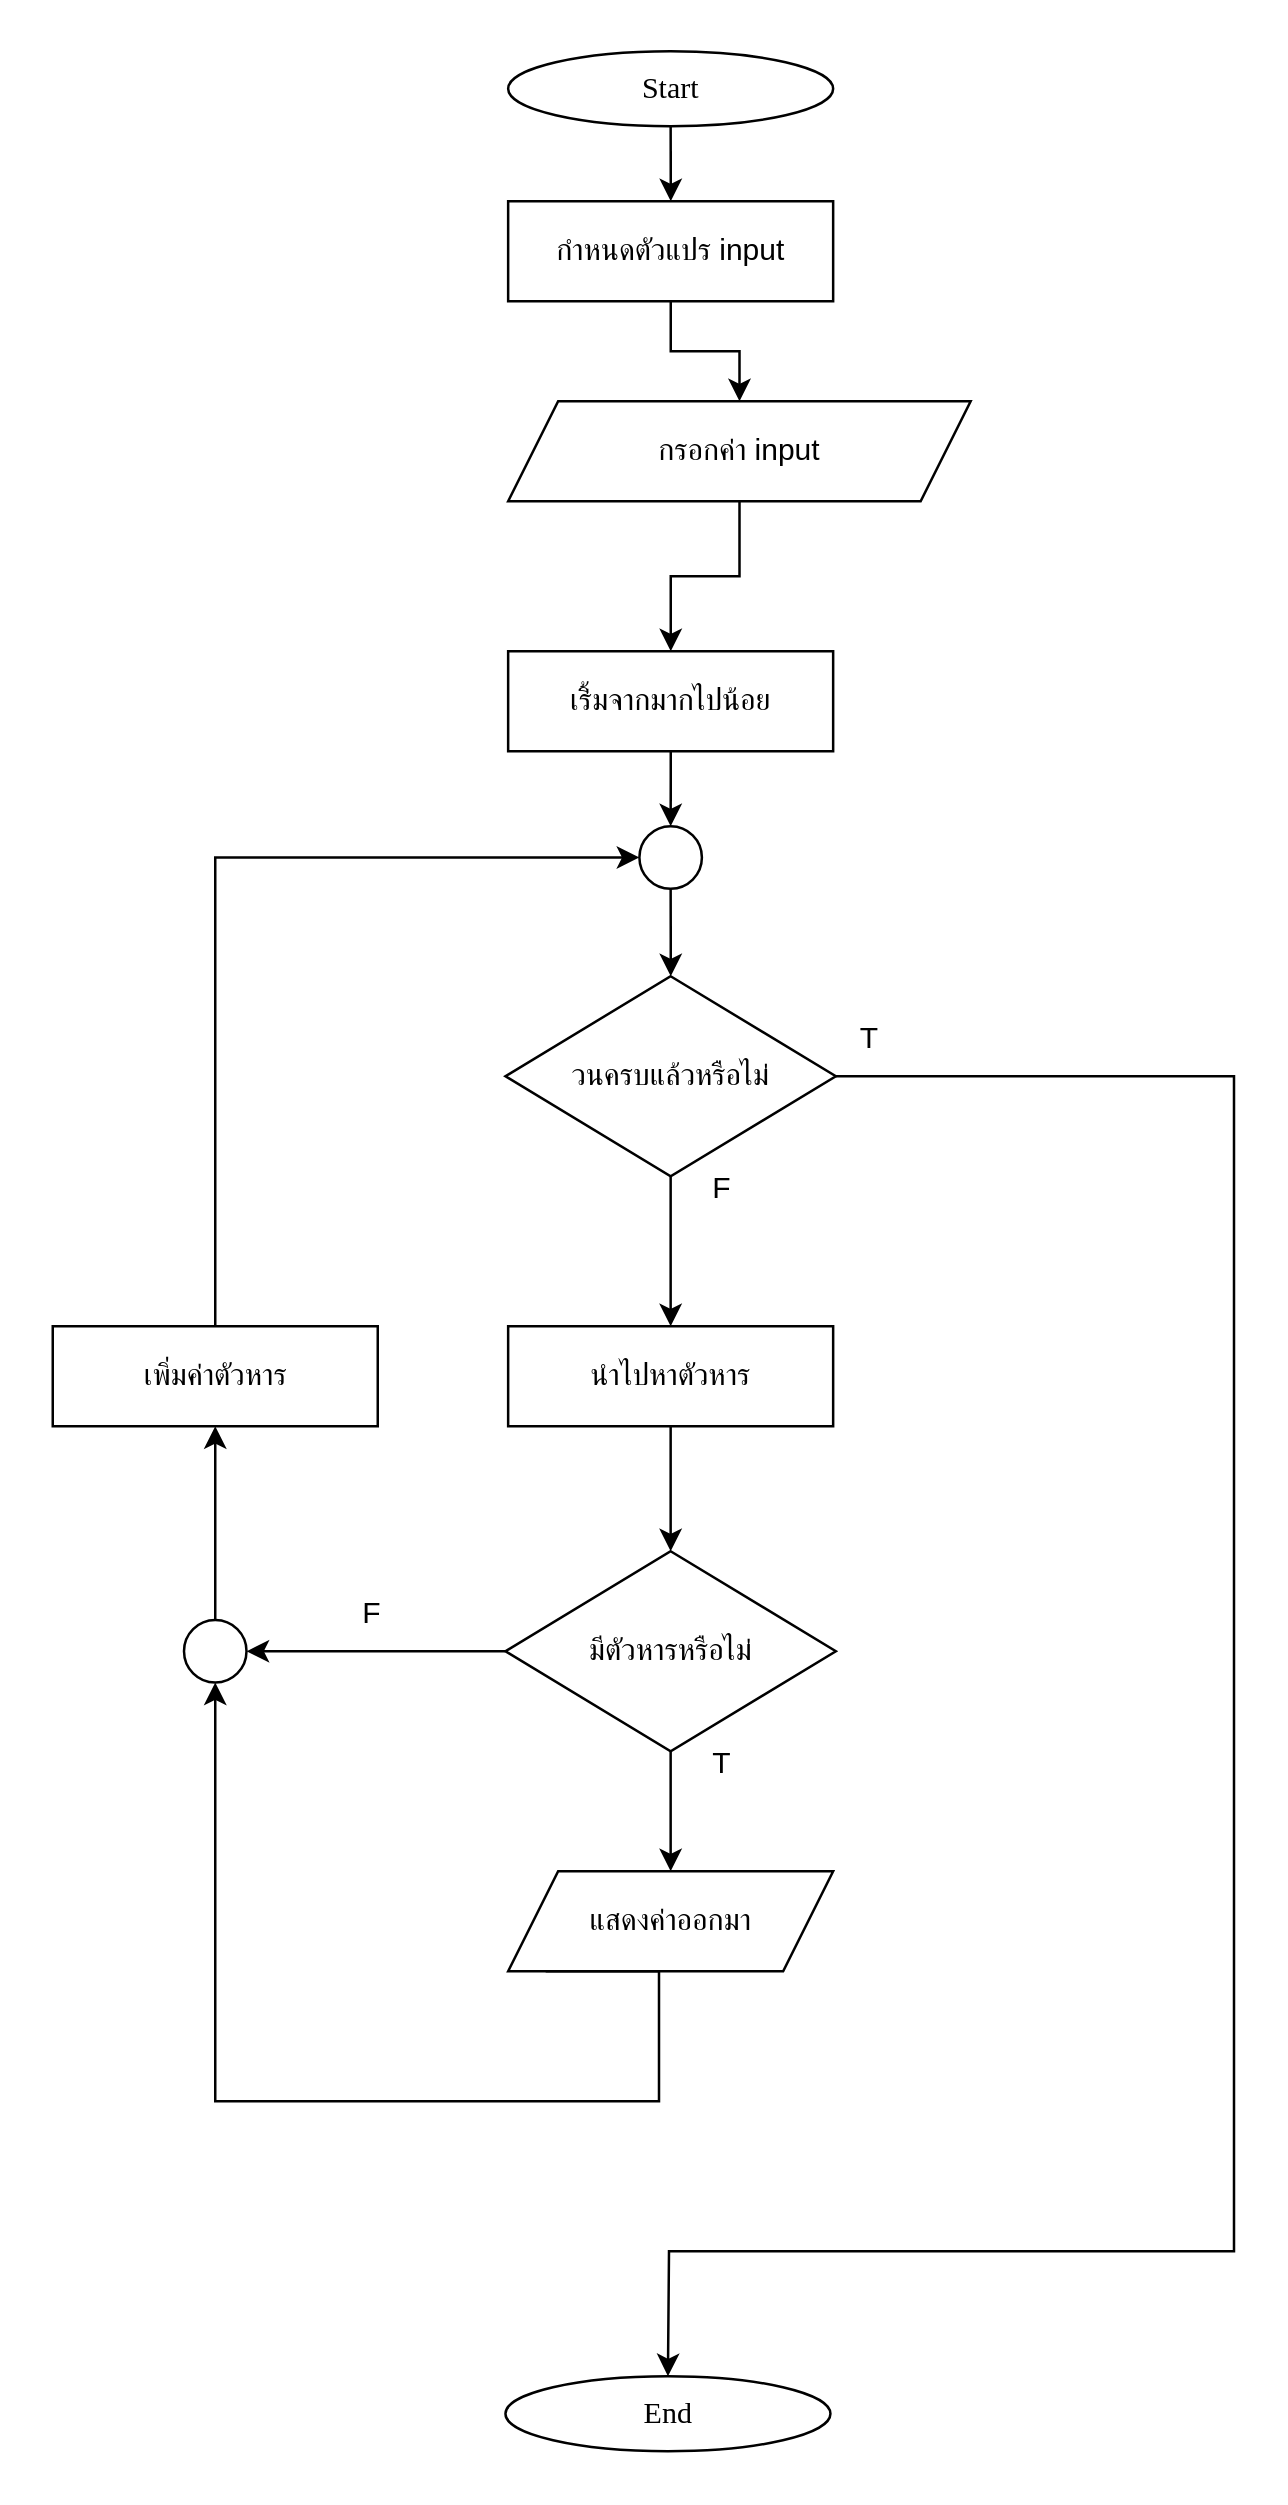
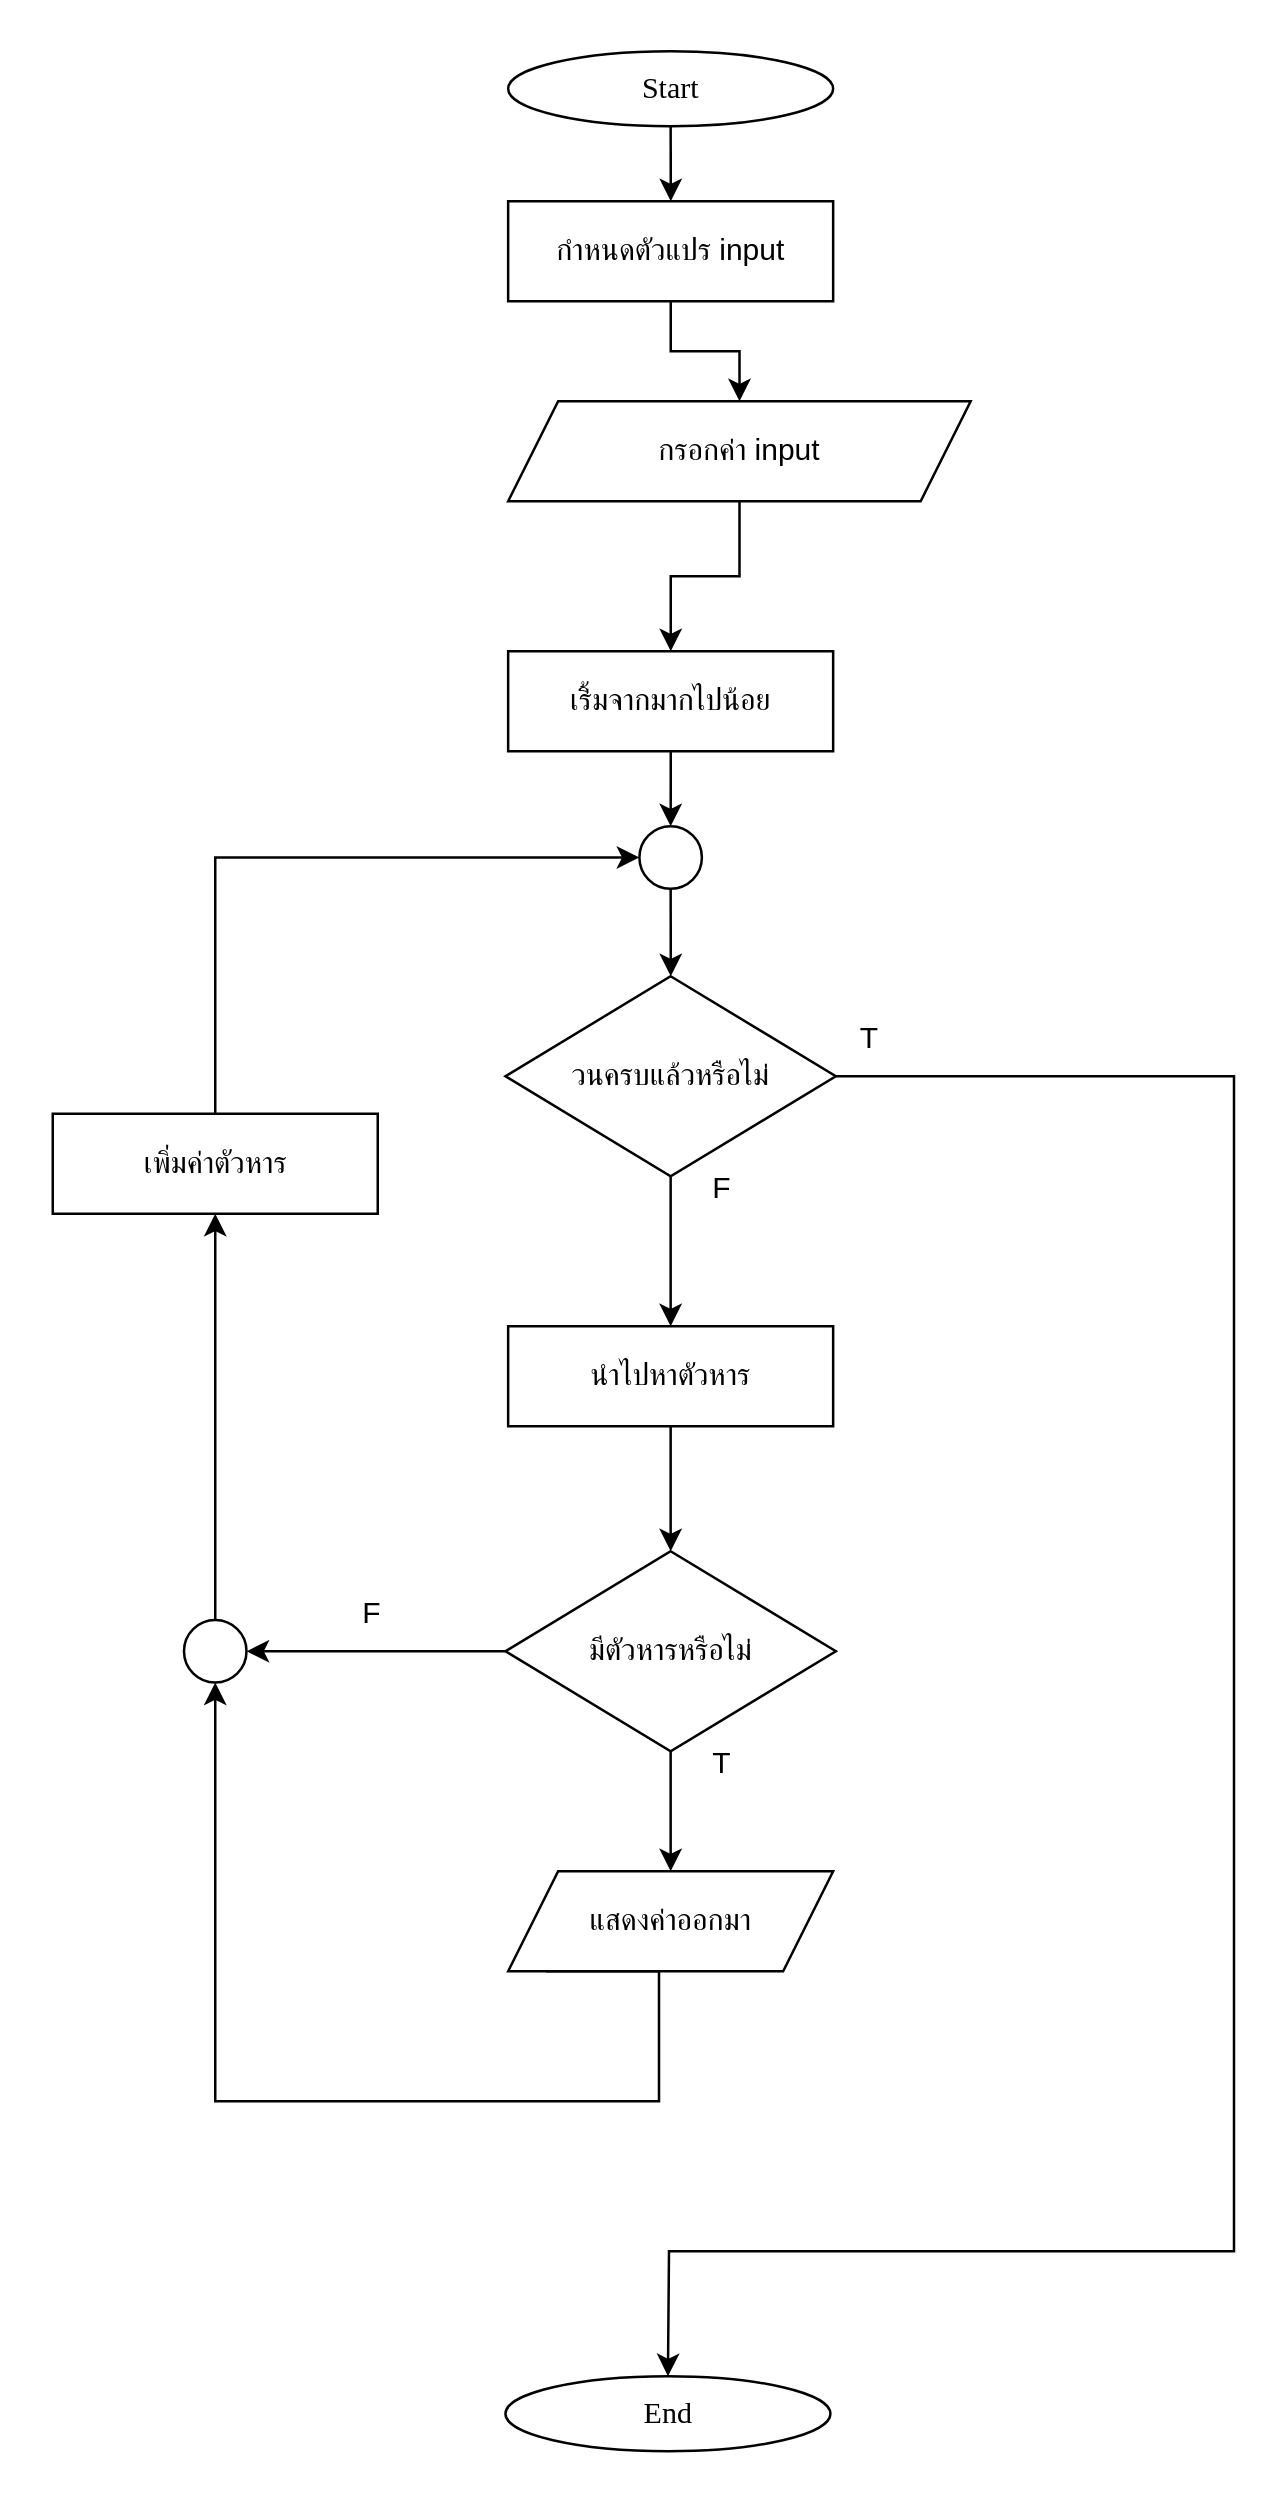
node "เพิ่มค่าตัวหาร": moved (215, 1376) -> (215, 1164)
